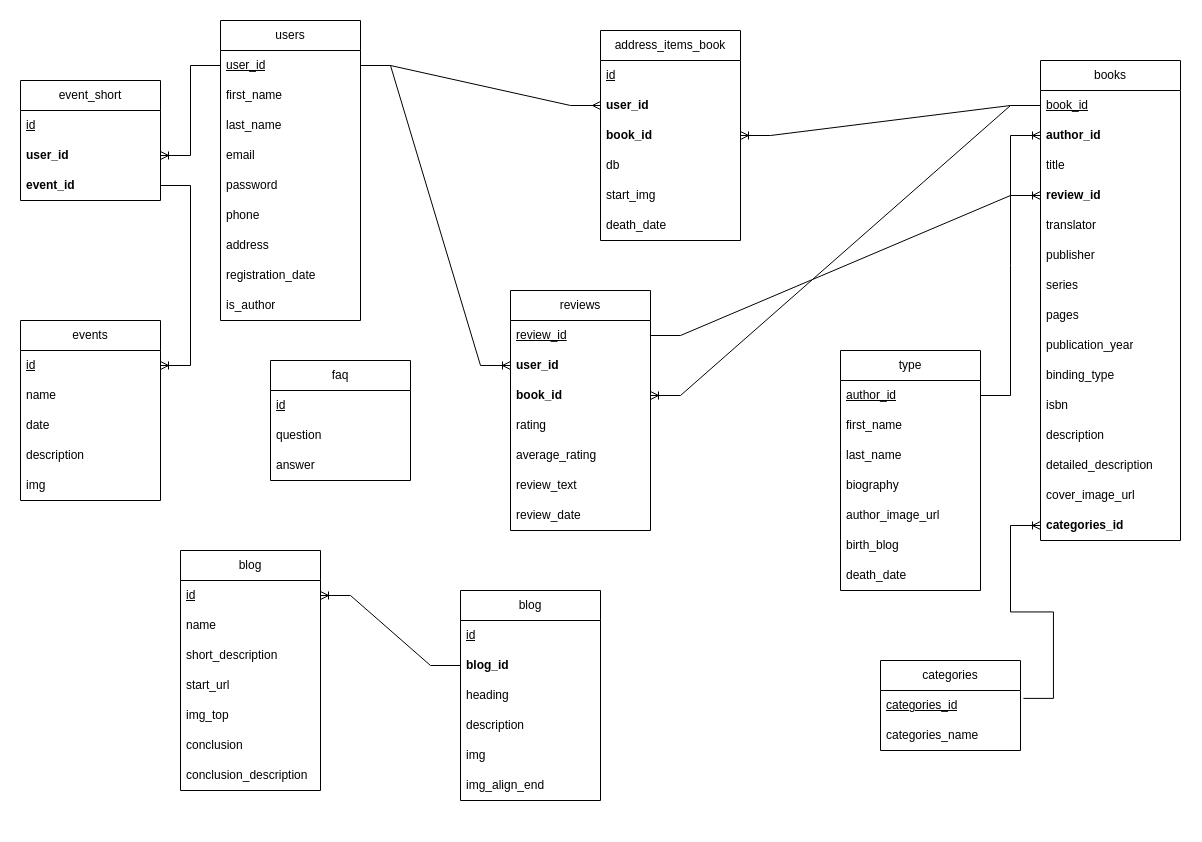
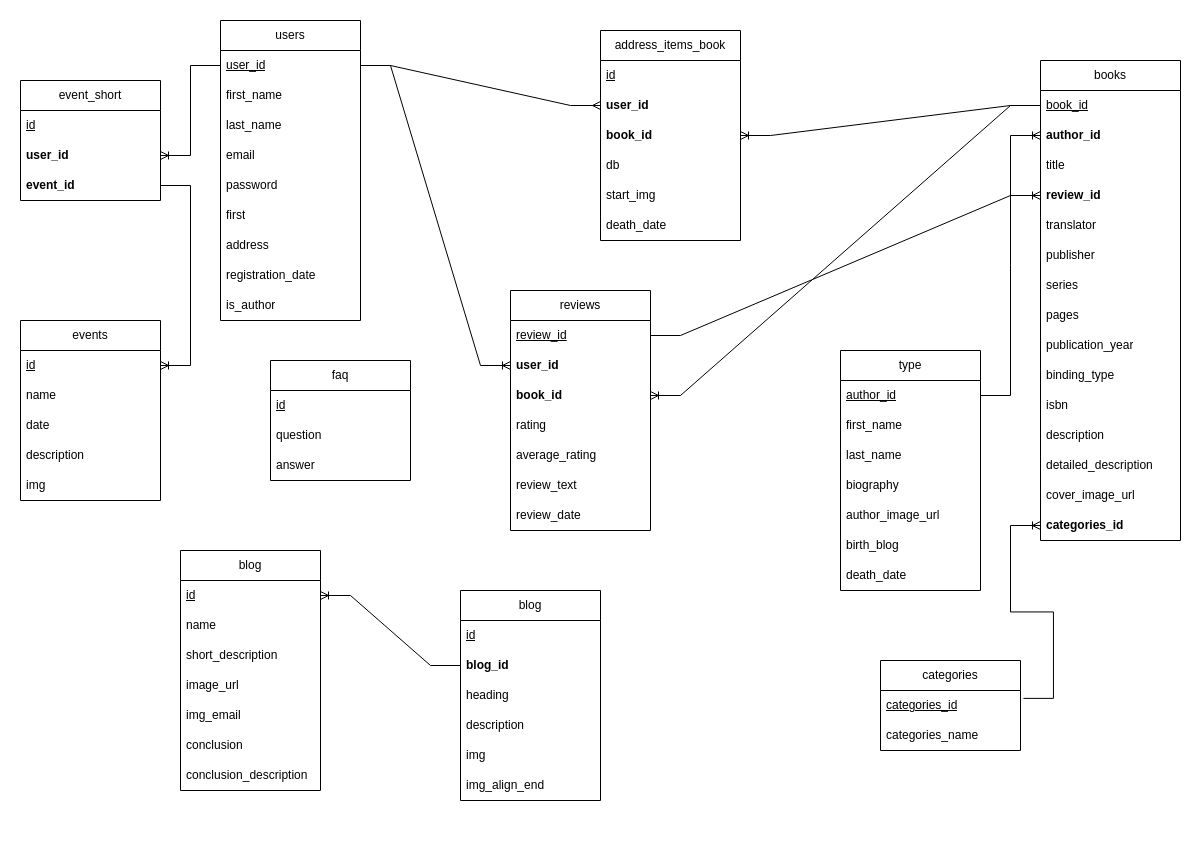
node "phone": label "phone" -> "first"
node "start_url": label "start_url" -> "image_url"
node "img_top": label "img_top" -> "img_email"
